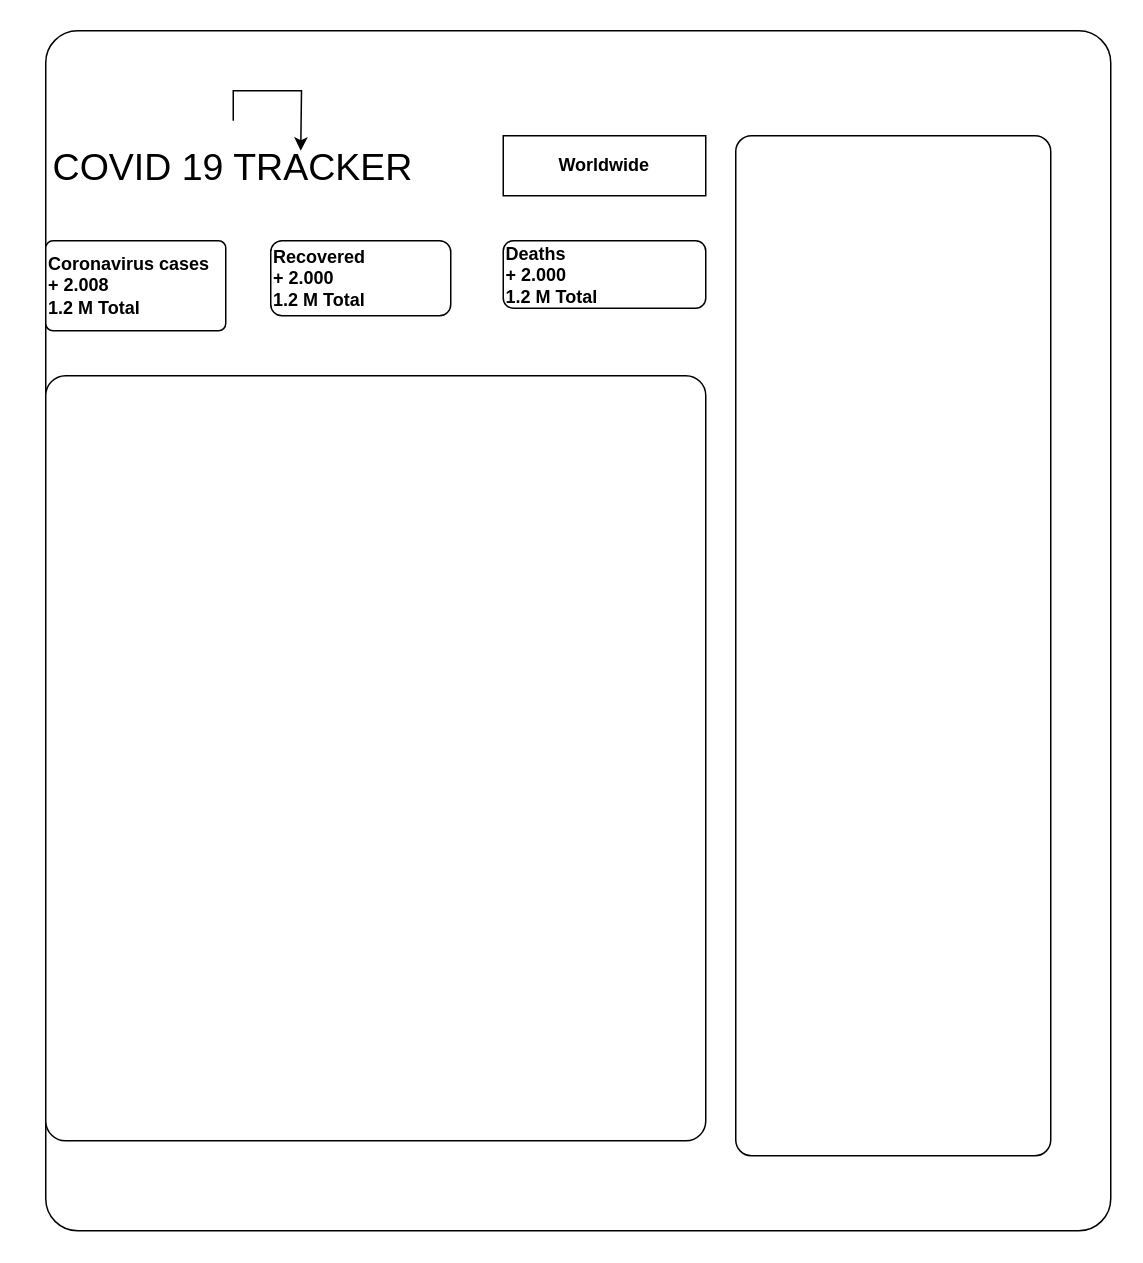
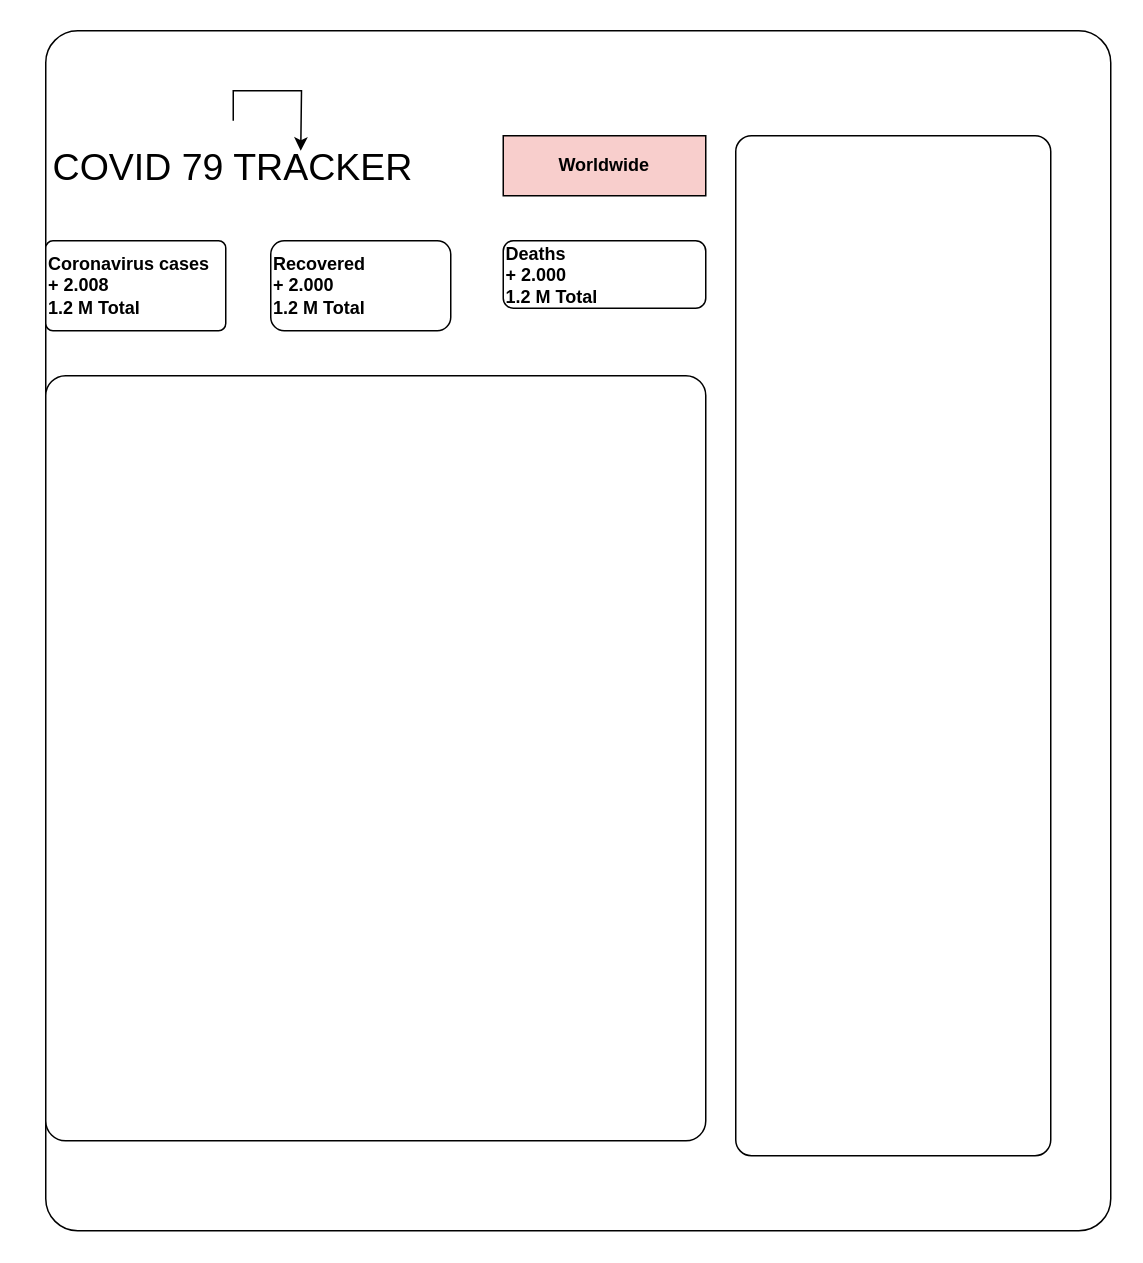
node "COVID 19 TRACKER": label "COVID 19 TRACKER" -> "COVID 79 TRACKER"
node "Worldwide": fillcolor #ffffff -> #f8cecc
node "Recovered + 2.000 1.2 M Total": size 180x75 -> 180x90
